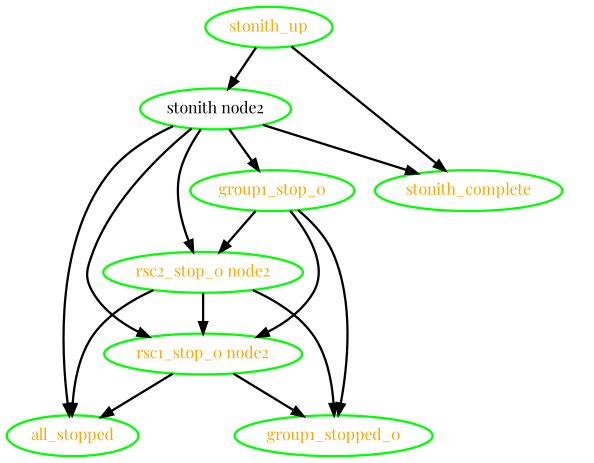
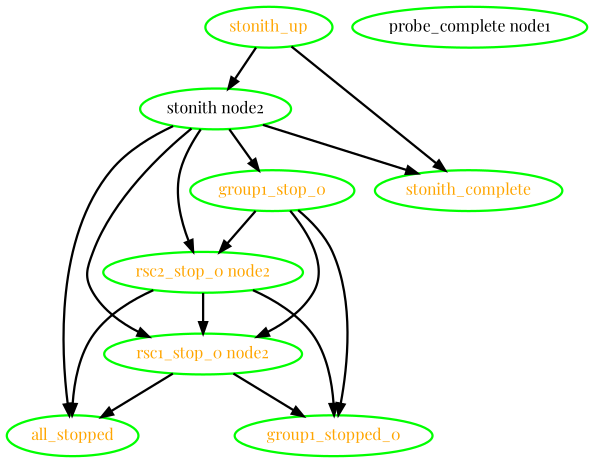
node "probe_complete node1": added
